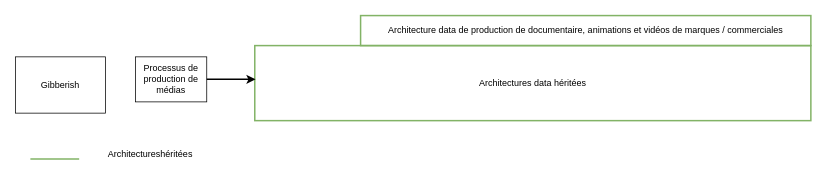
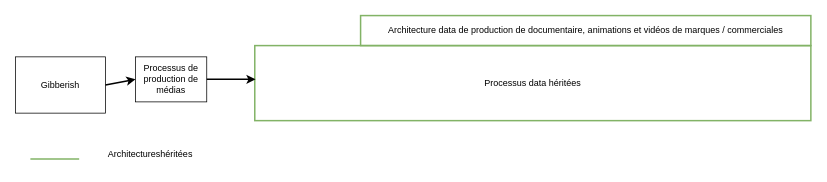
edge "Gibberish" -> "Processus de production de médias": added
node "Architectures data héritées": label "Architectures data héritées" -> "Processus data héritées"
